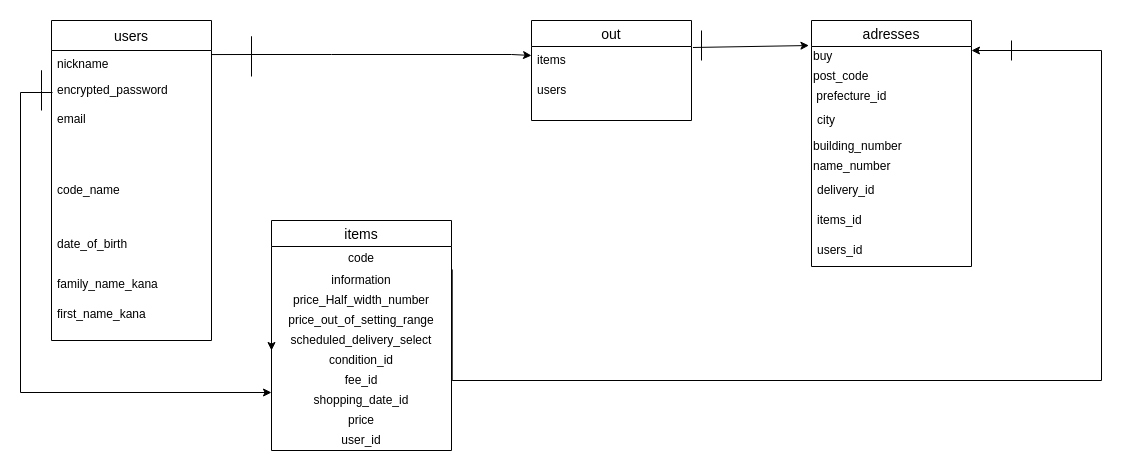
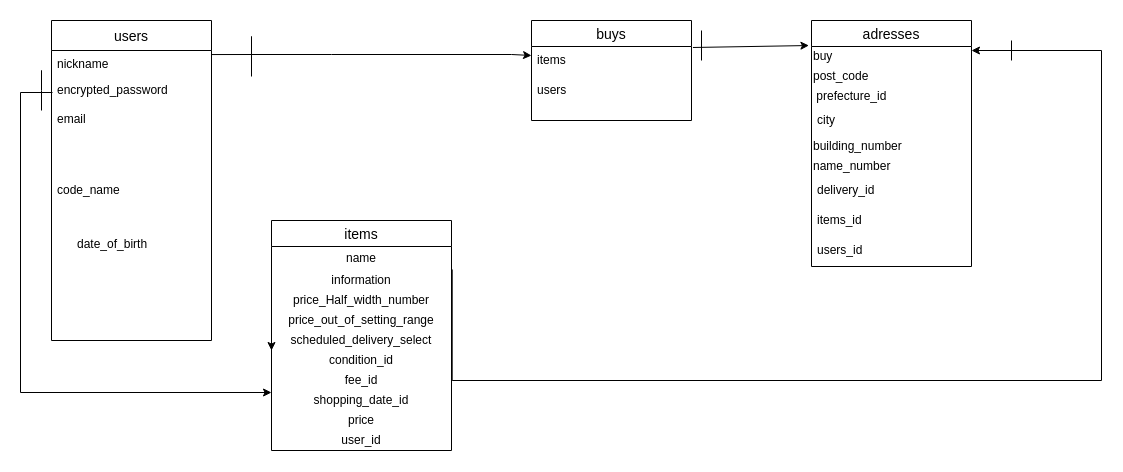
node "out": label "out" -> "buys"
node "date_of_birth": moved (112, 243) -> (132, 243)
node "code": label "code" -> "name"
node "family_name_kana": removed
node "first_name_kana": removed
